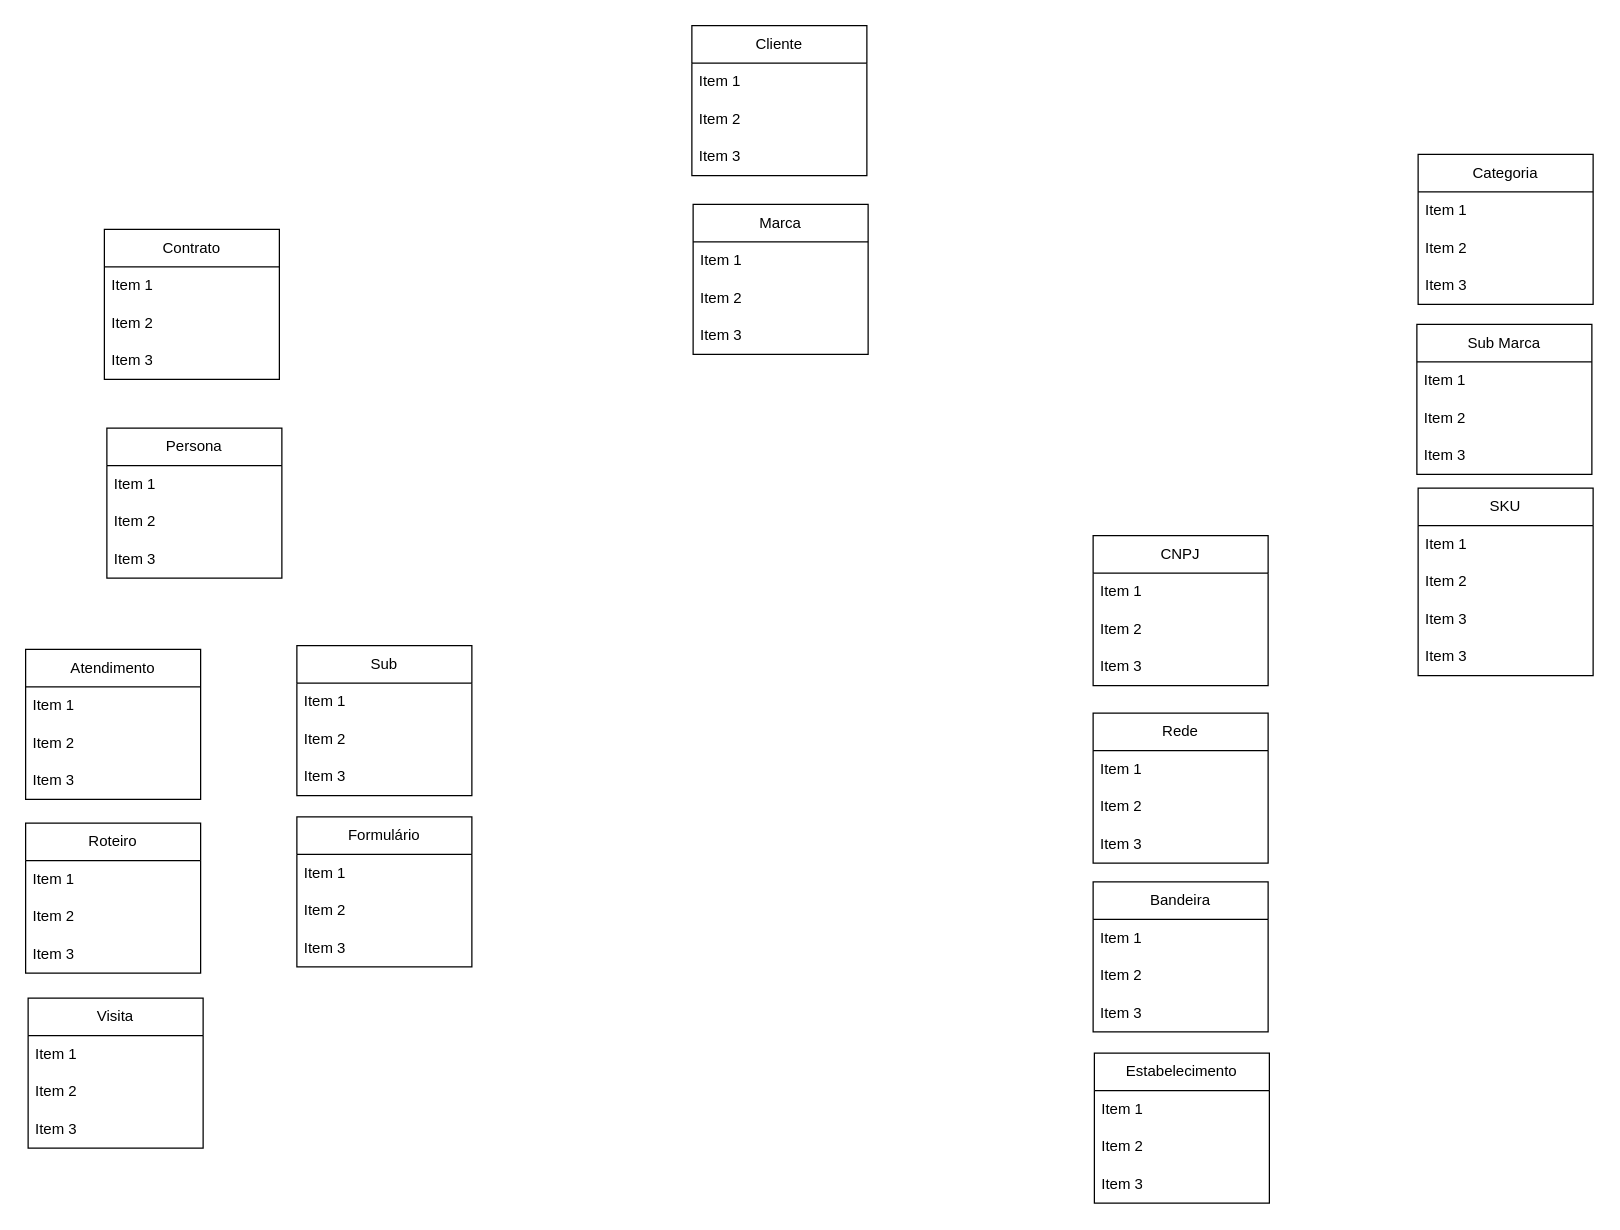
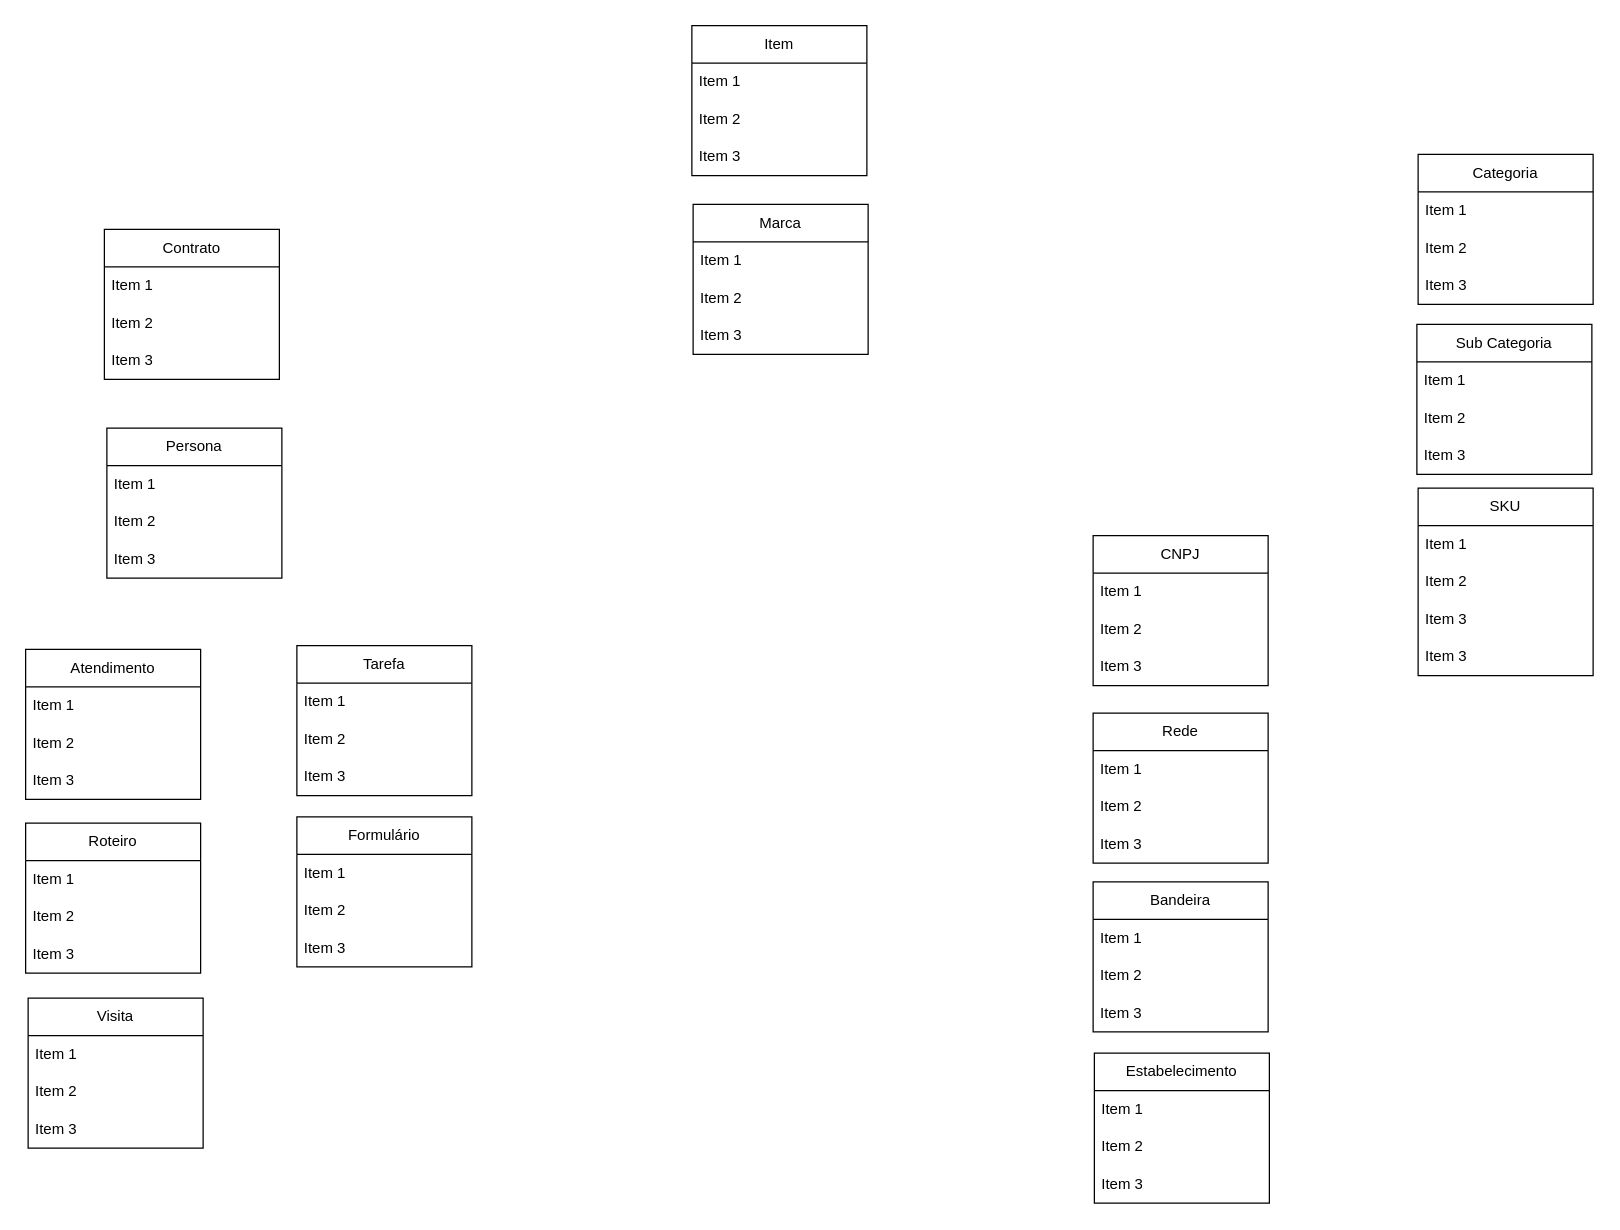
node "Cliente": label "Cliente" -> "Item"
node "Sub Marca": label "Sub Marca" -> "Sub Categoria"
node "Sub": label "Sub" -> "Tarefa"
